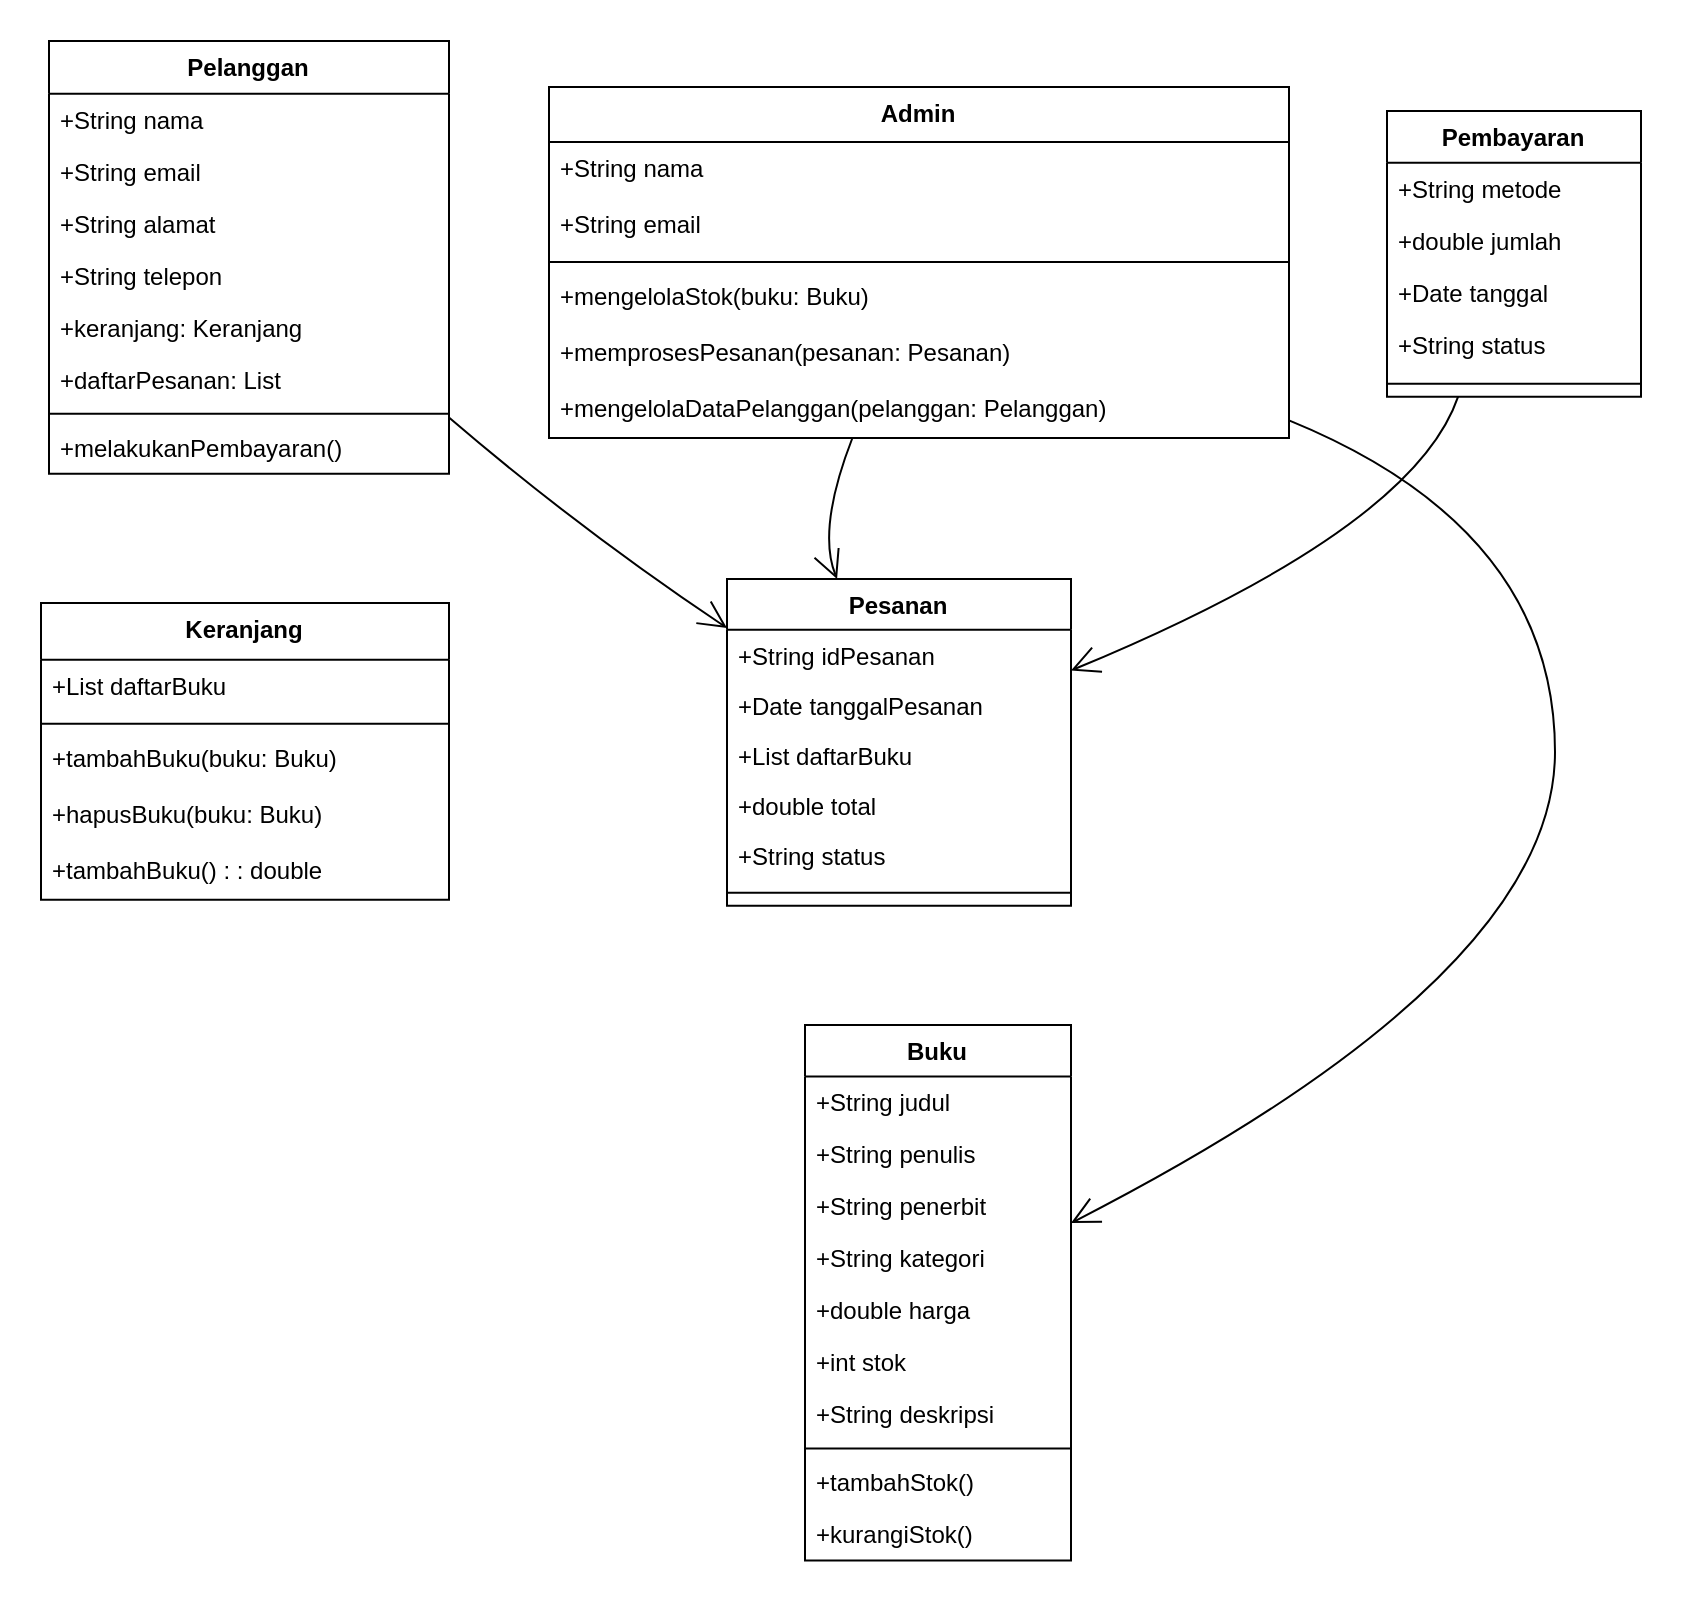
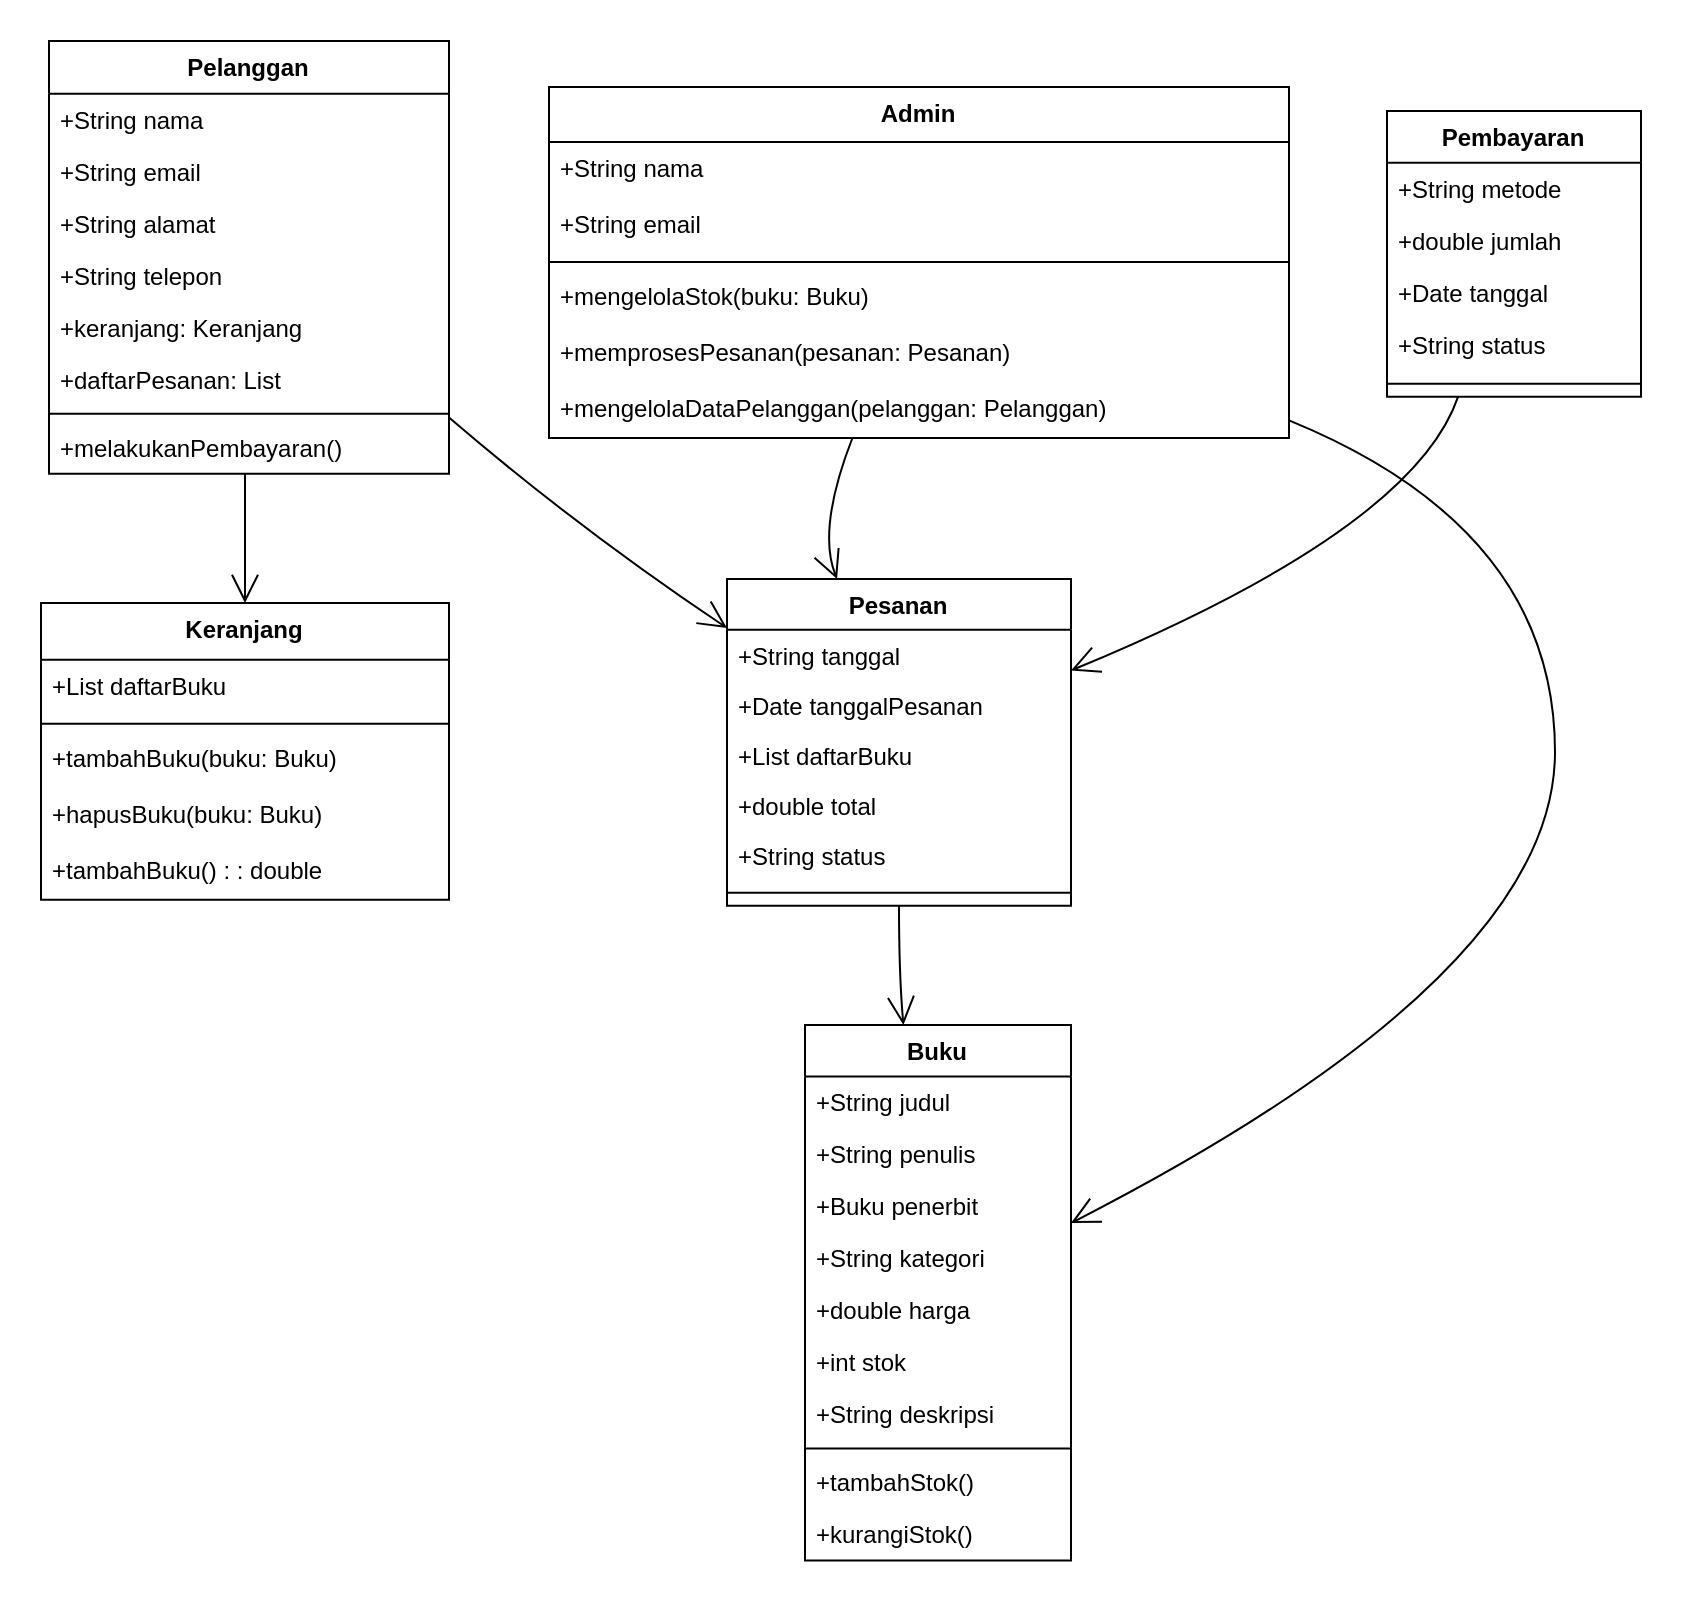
edge "Pelanggan" -> "Keranjang": added
node "+String idPesanan": label "+String idPesanan" -> "+String tanggal"
edge "Pesanan" -> "Buku": added
node "+String penerbit": label "+String penerbit" -> "+Buku penerbit"
